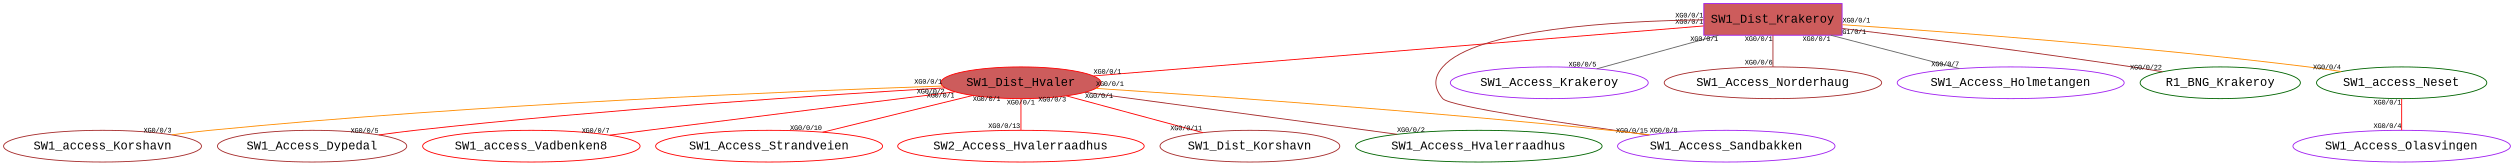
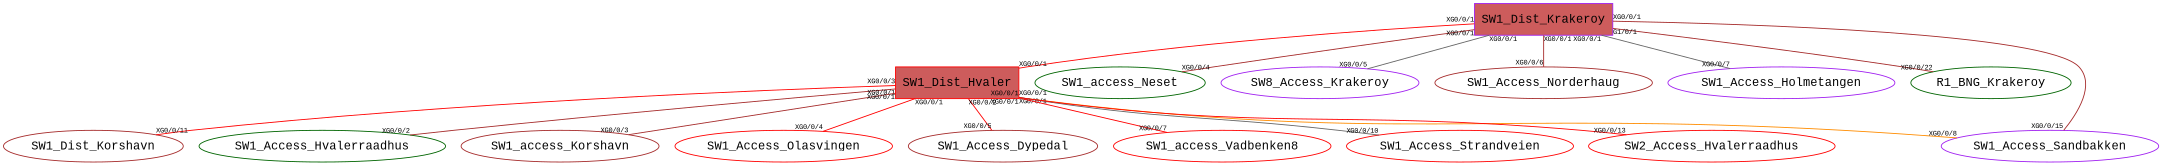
edge "SW1_Dist_Krakeroy" -- "SW1_access_Neset": color darkorange -> brown
node "SW1_Dist_Hvaler": shape ellipse -> box
node "SW1_Access_Krakeroy": label "SW1_Access_Krakeroy" -> "SW8_Access_Krakeroy"
edge "SW1_Dist_Hvaler" -- "SW1_access_Korshavn": color darkorange -> brown
edge "SW1_Dist_Hvaler" -- "SW1_Access_Strandveien": color red -> gray40
edge "SW1_access_Neset" -- "SW1_Access_Olasvingen": now "SW1_Dist_Hvaler" -- "SW1_Access_Olasvingen"
node "SW1_Access_Olasvingen": color purple -> red
